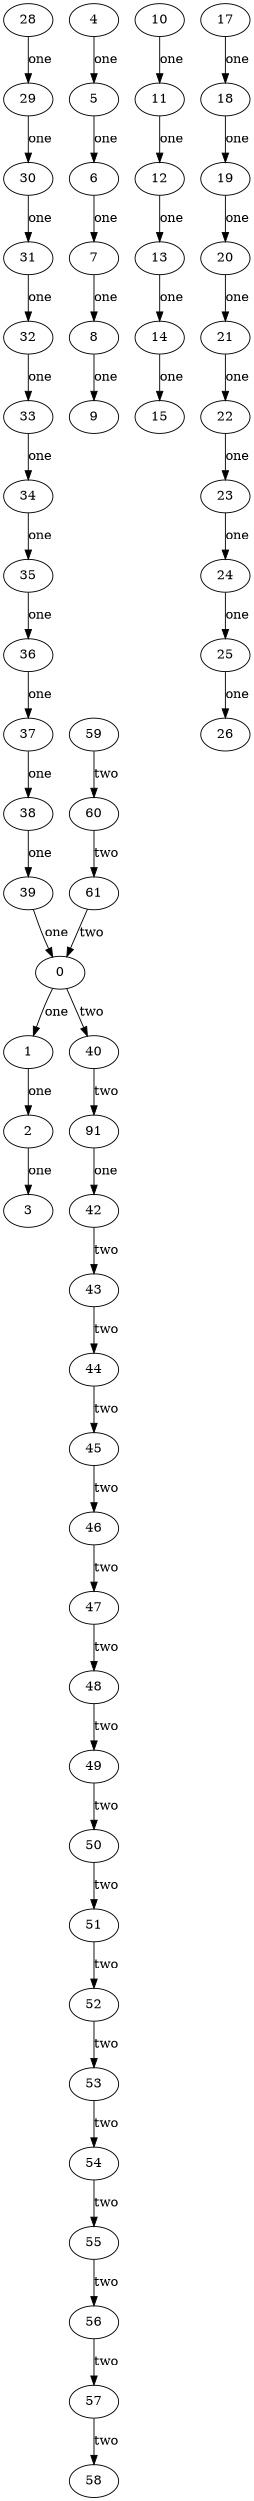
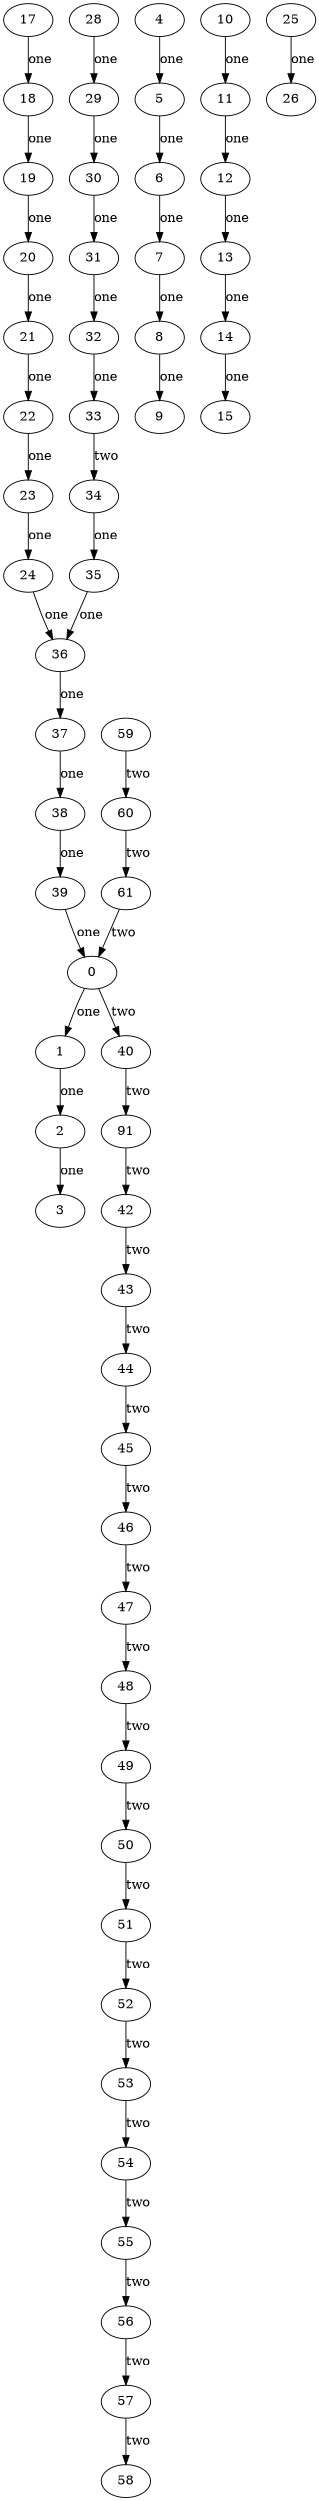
edge "33" -> "34": label "one" -> "two"
edge "24" -> "25": now "24" -> "36"
edge "91" -> "42": label "one" -> "two"
